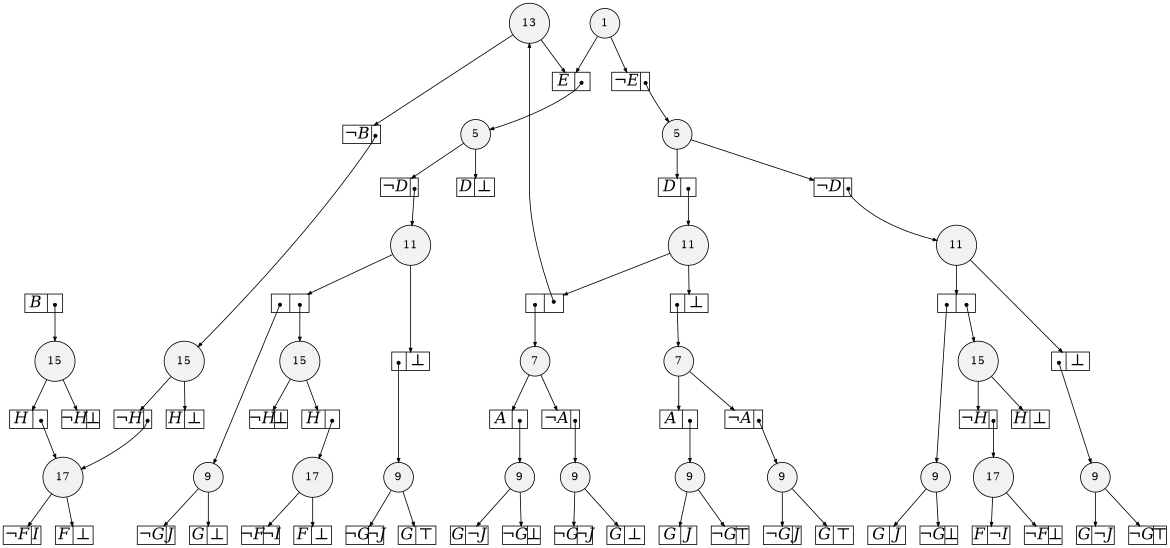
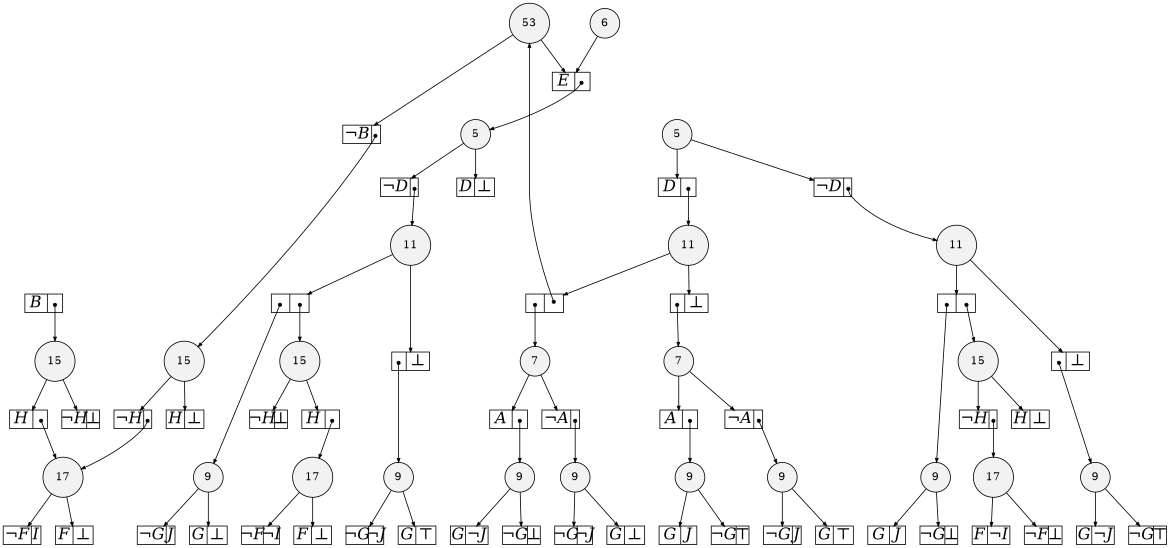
node "13": label "13" -> "53"
node "1": label "1" -> "6"
node "¬E": removed
